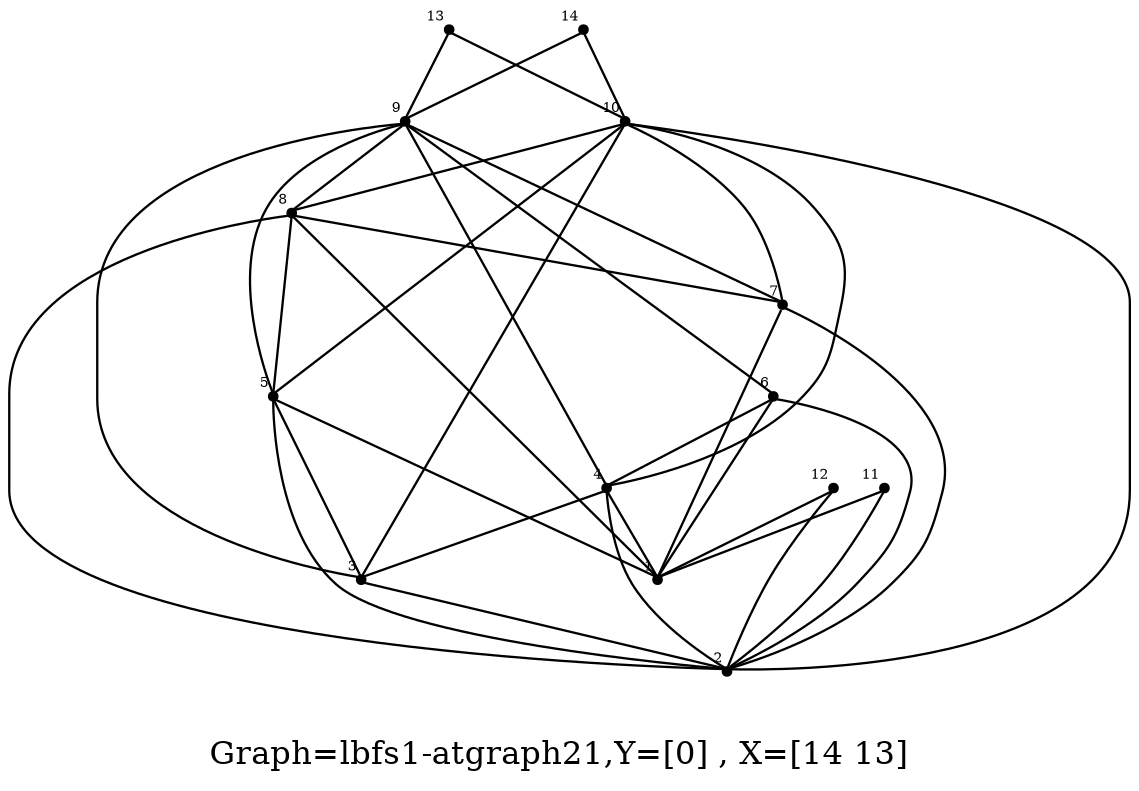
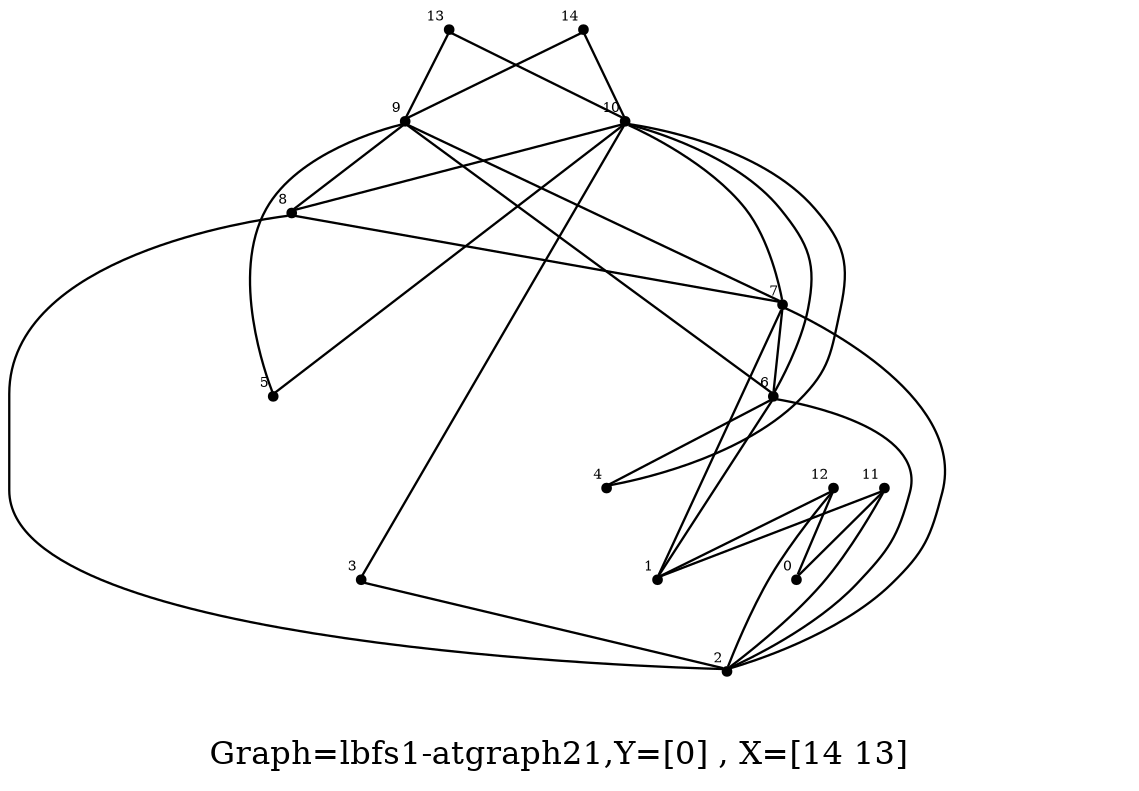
edge "9" -- "4": removed
edge "8" -- "5": removed
edge "9" -- "3": removed
edge "7" -- "6": added
edge "10" -- "2": now "10" -- "6"
edge "8" -- "1": removed
edge "5" -- "3": removed
edge "5" -- "1": removed
edge "4" -- "1": removed
edge "4" -- "3": removed
node "0": added
edge "4" -- "2": removed
edge "5" -- "2": removed
